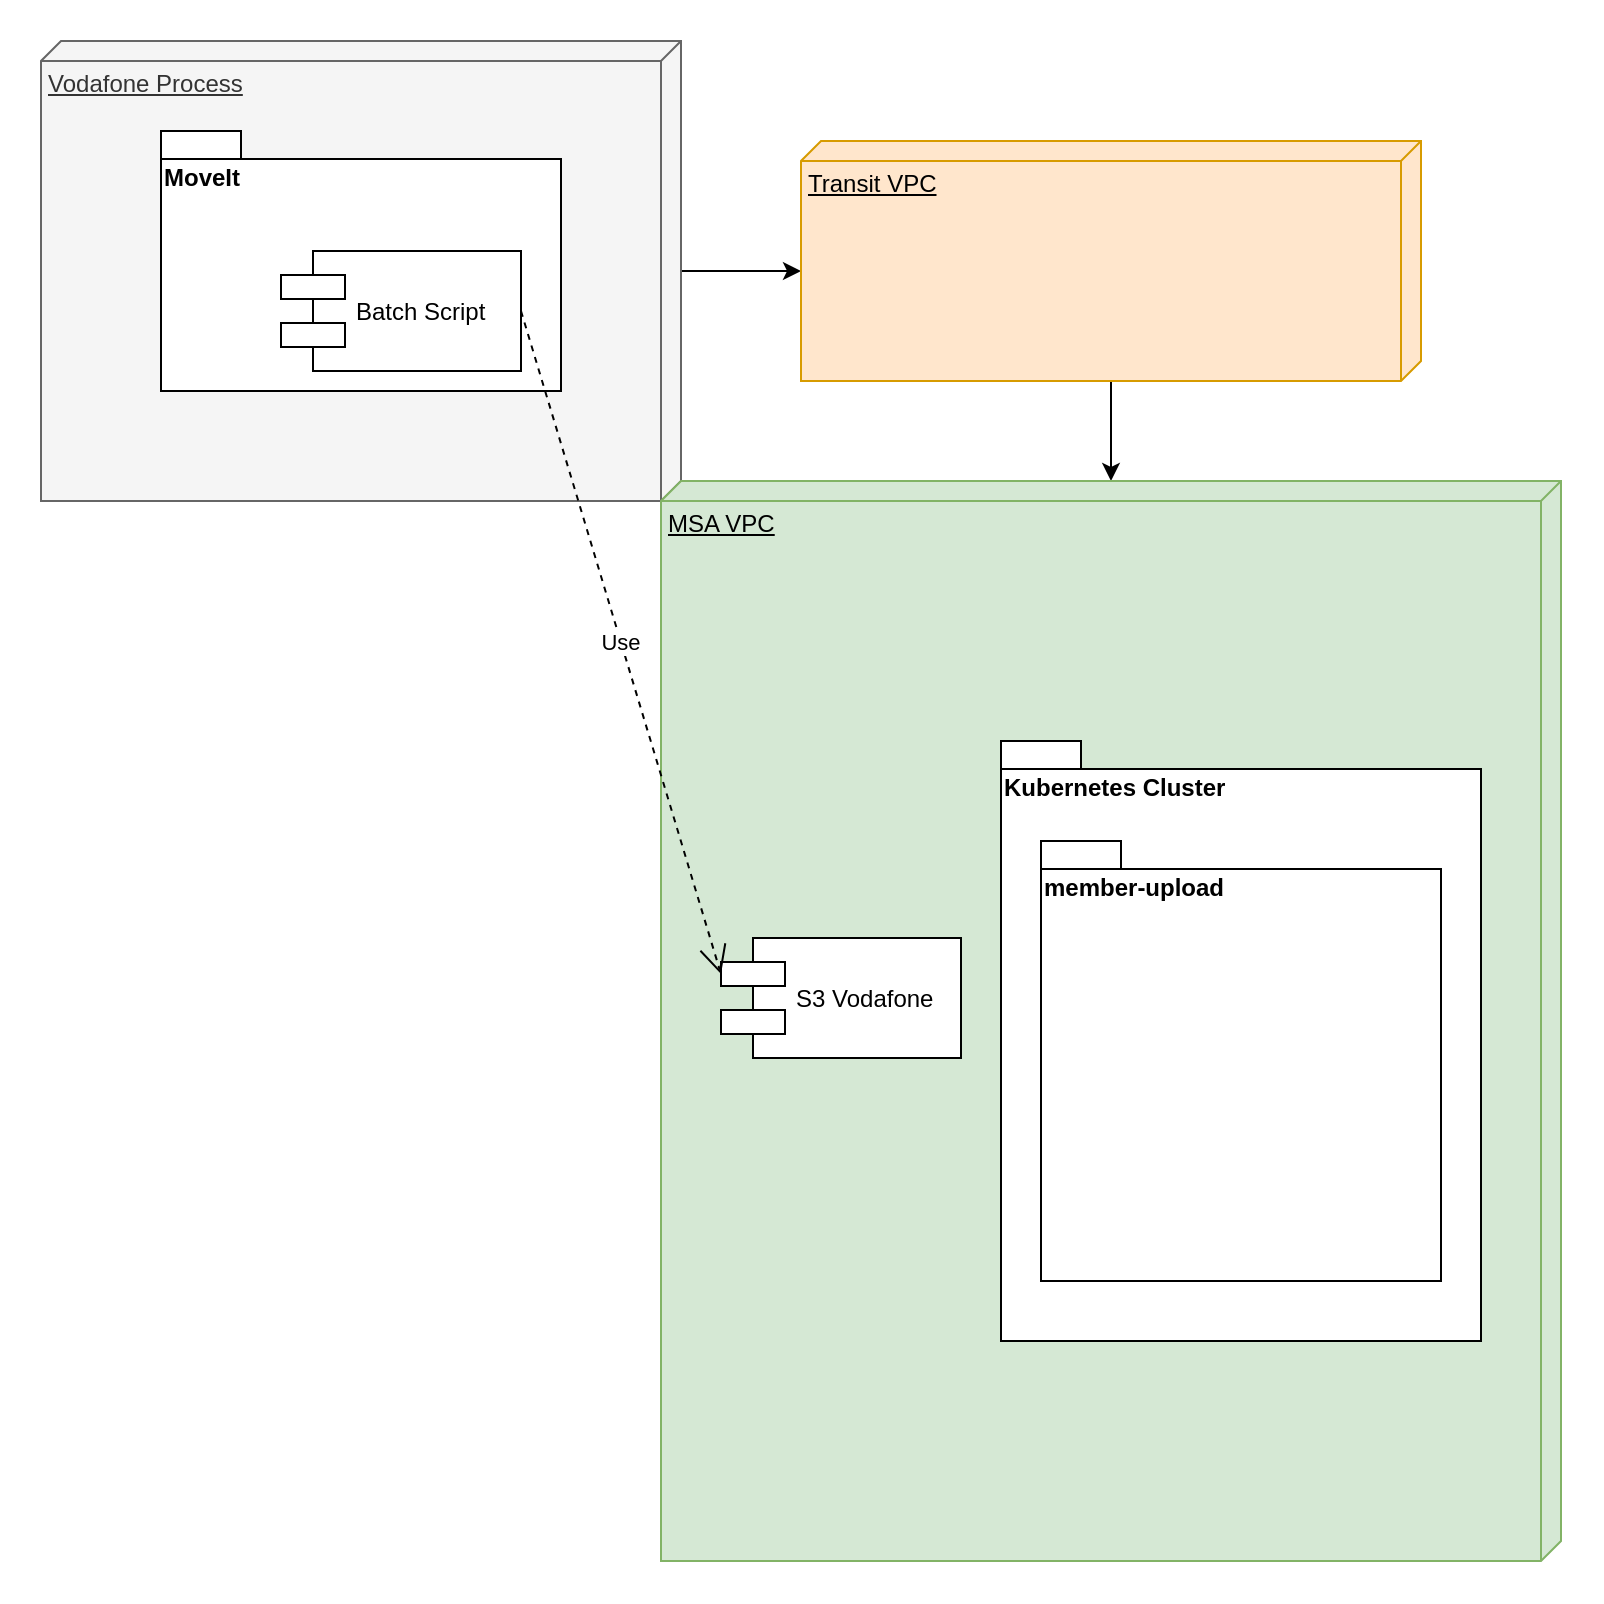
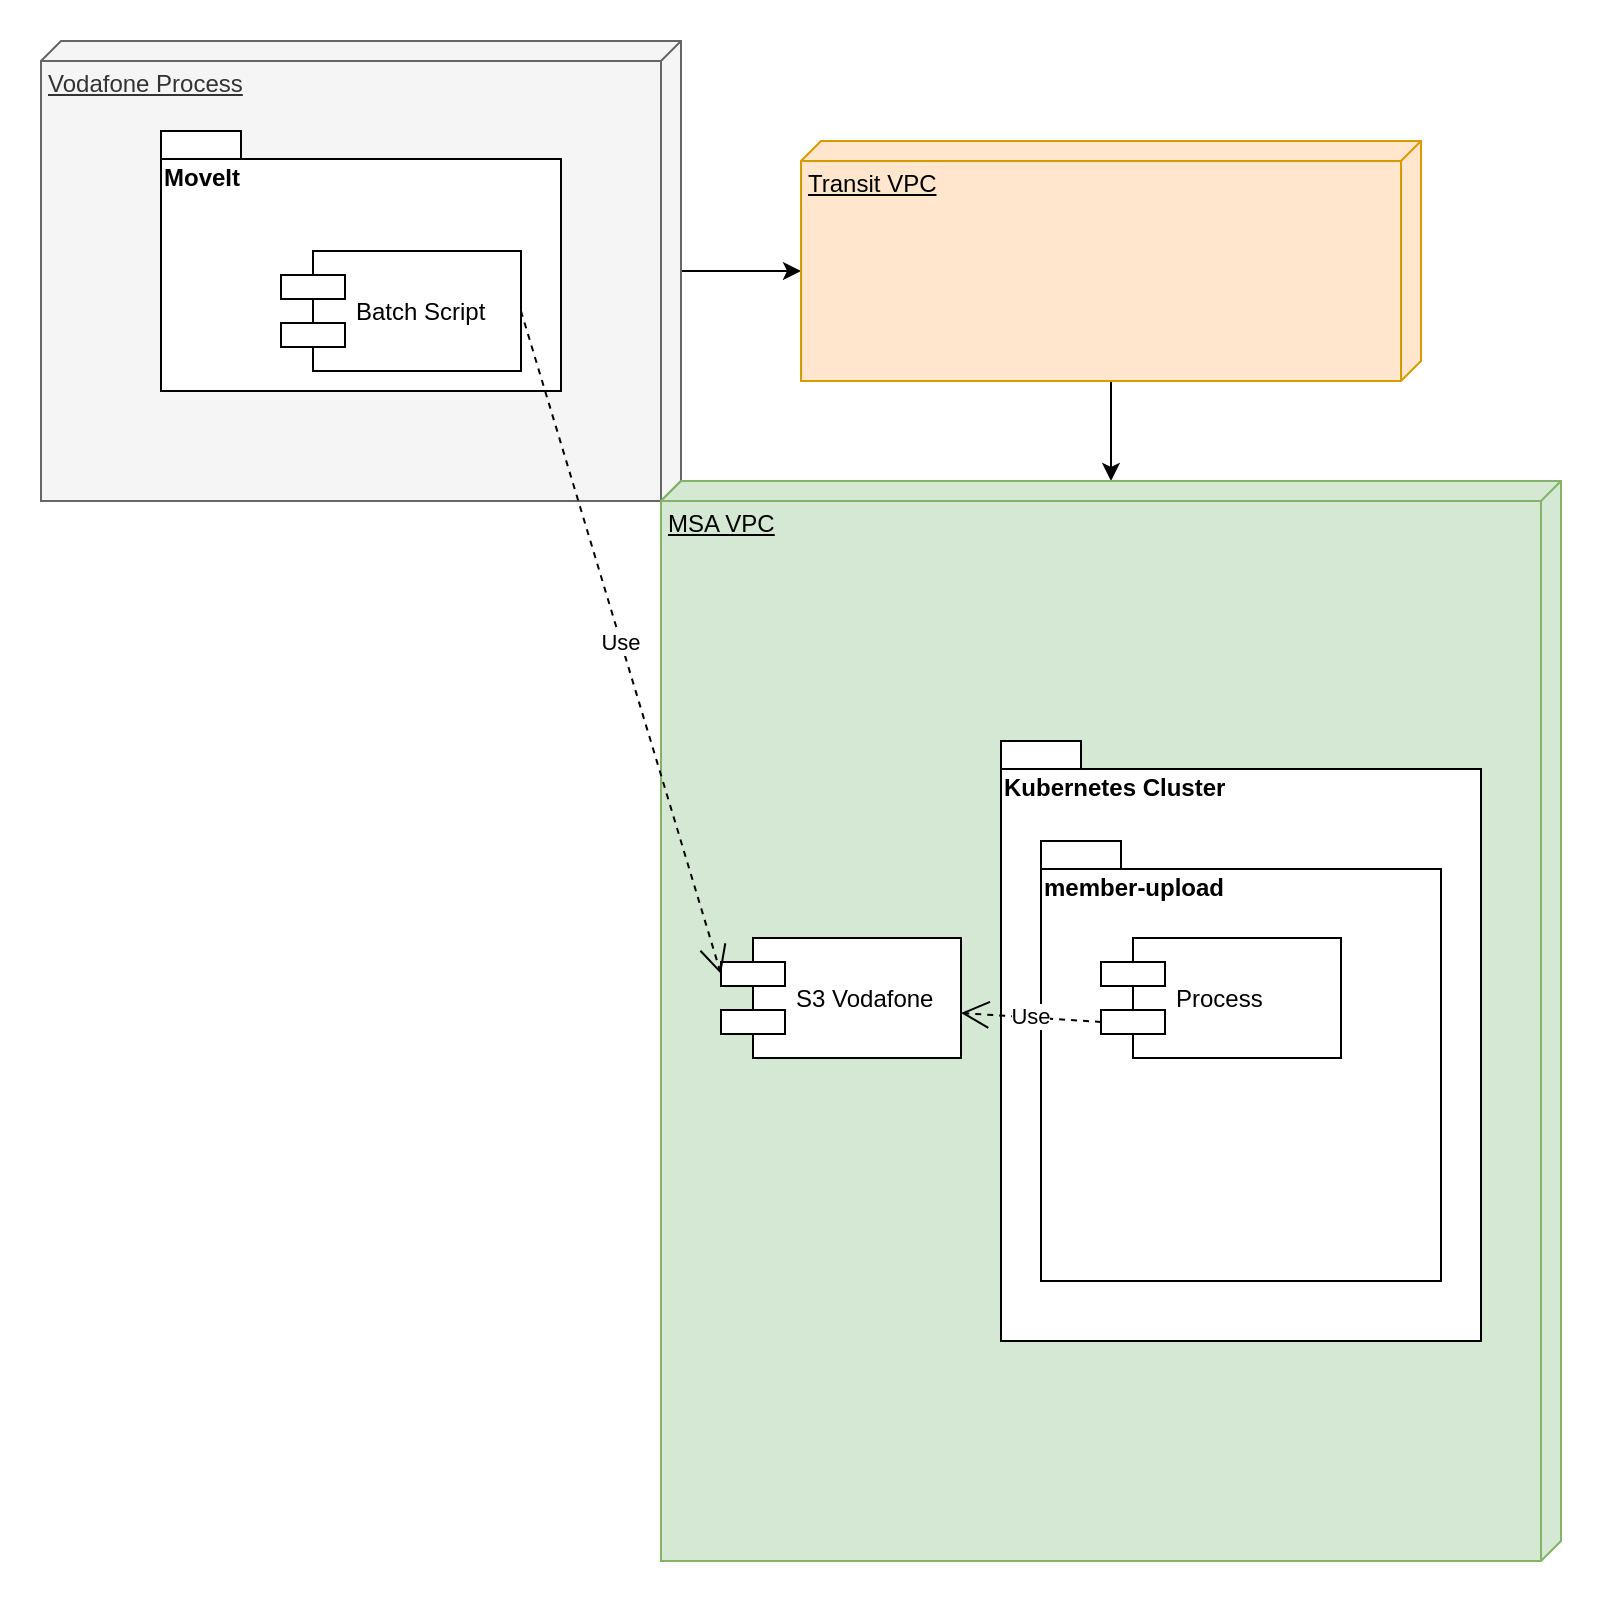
node "Process": added
edge "Process" -> "S3 Vodafone": added, label "Use"
